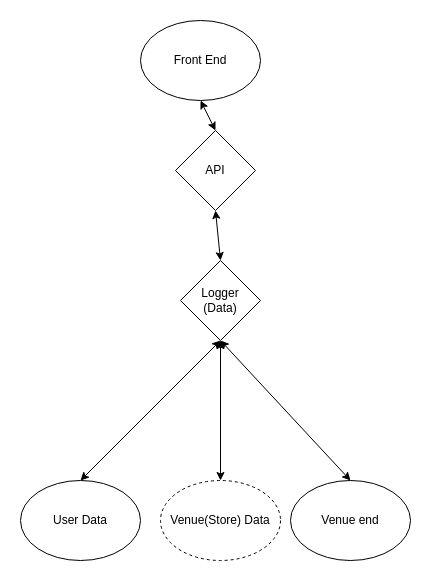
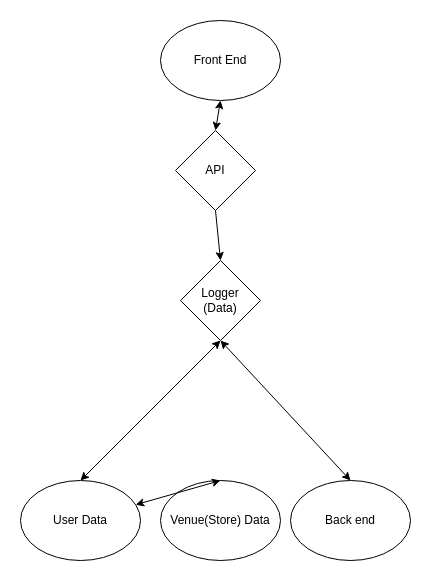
node "Front End": moved (201, 61) -> (221, 61)
edge "API" -- "Logger (Data)": arrowhead classic -> none
edge "Logger (Data)" -- "Venue(Store) Data": now "User Data" -- "Venue(Store) Data"
node "Venue(Store) Data": style dashed -> solid
node "Venue end": label "Venue end" -> "Back end"
